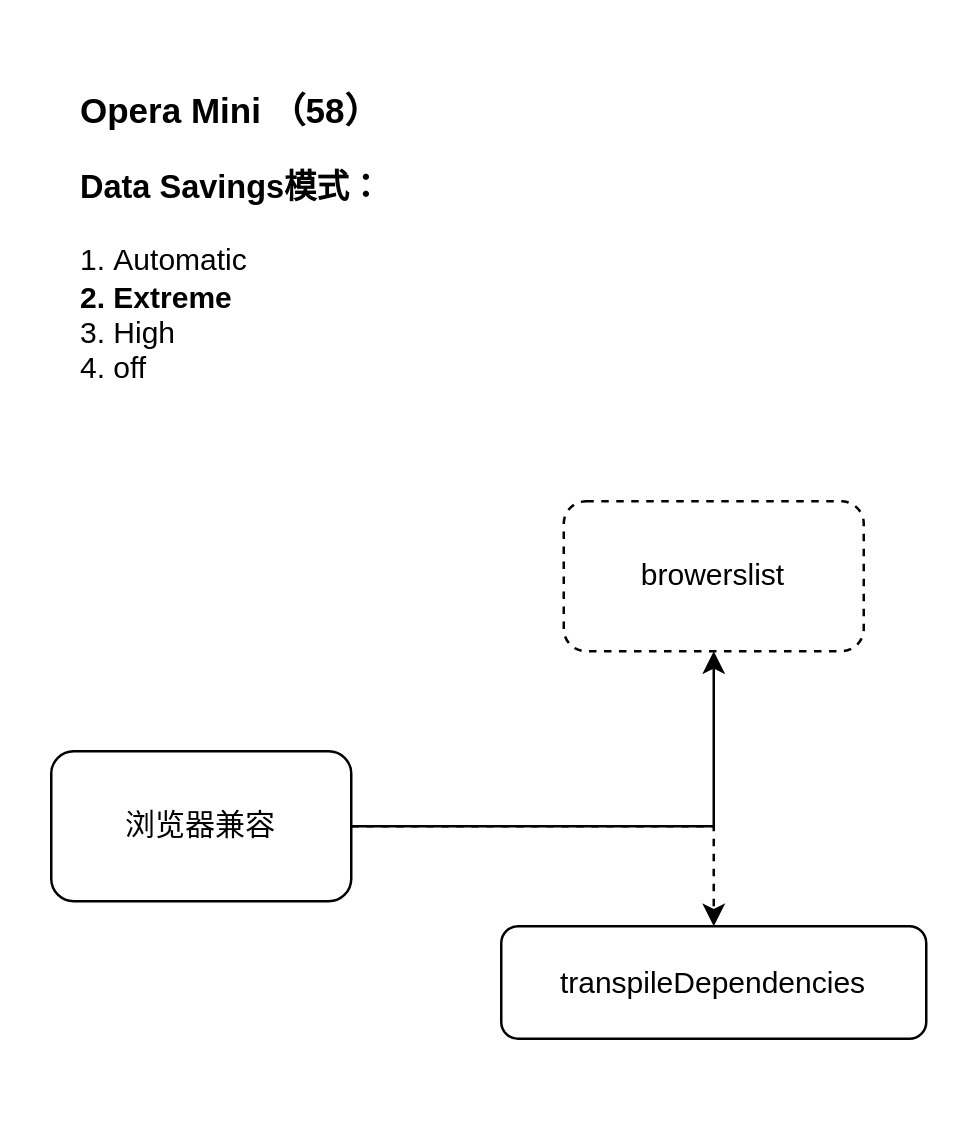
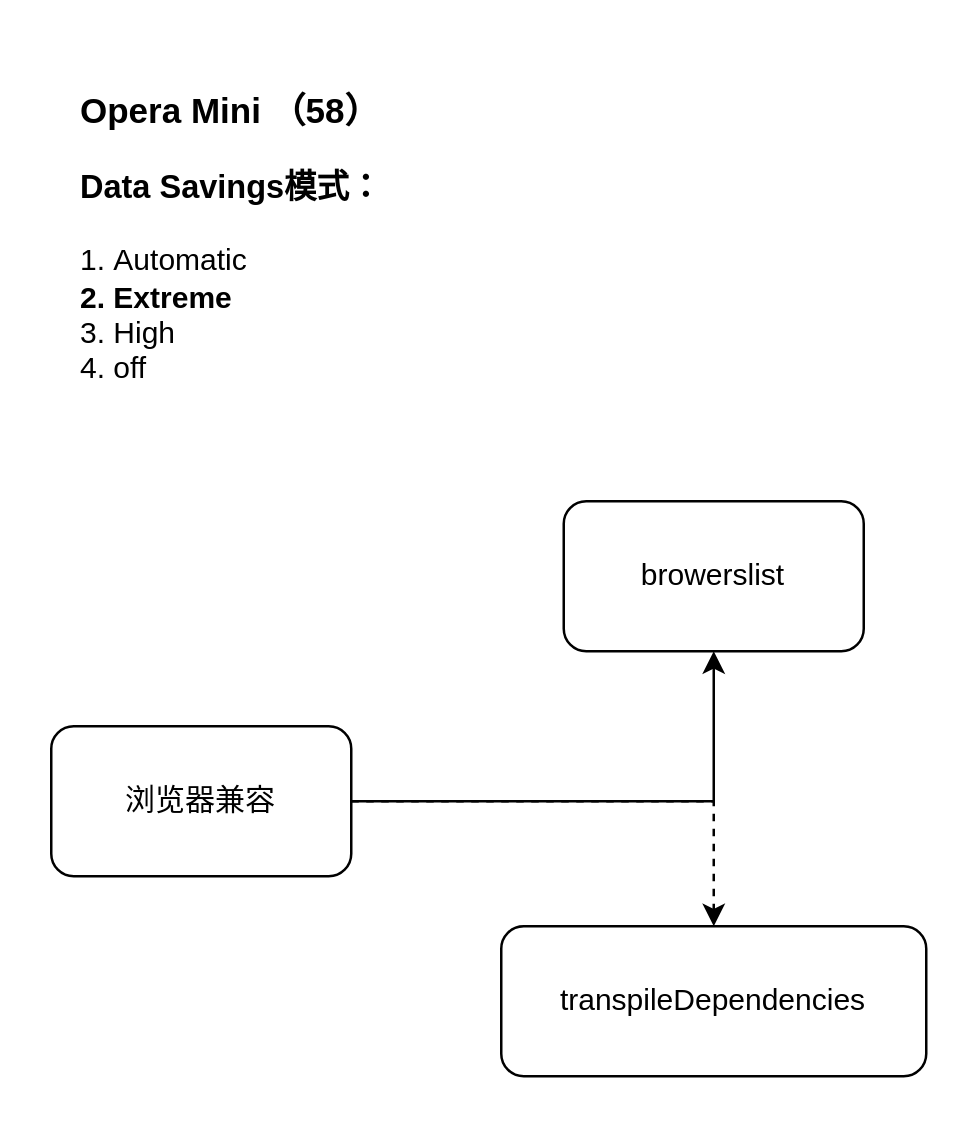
node "browerslist": style dashed -> solid
node "浏览器兼容": moved (201, 826) -> (201, 801)
node "transpileDependencies": size 425x113 -> 425x150
